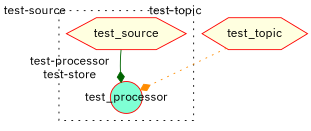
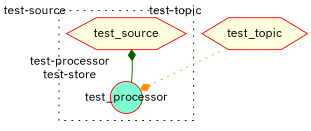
edge "test_source test-source" -> "test_processor test-processor test-store": reversed
